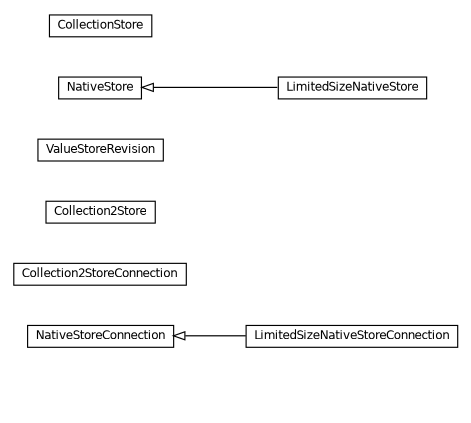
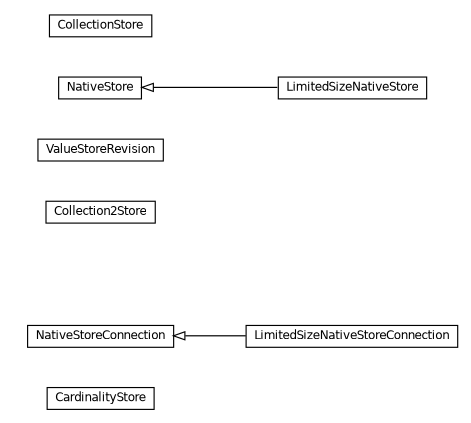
node "Collection2StoreConnection": removed
node "CardinalityStore": added
